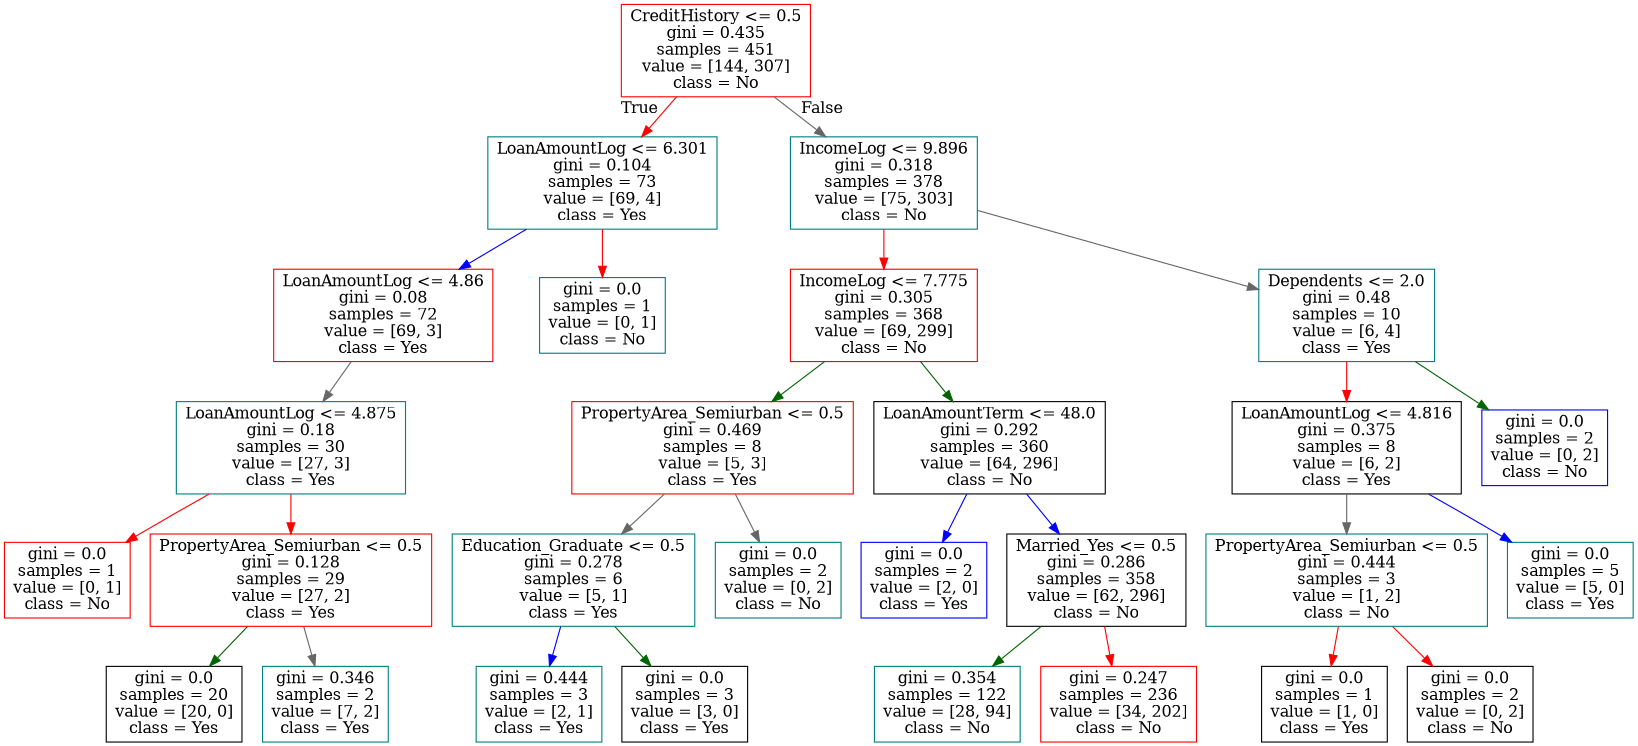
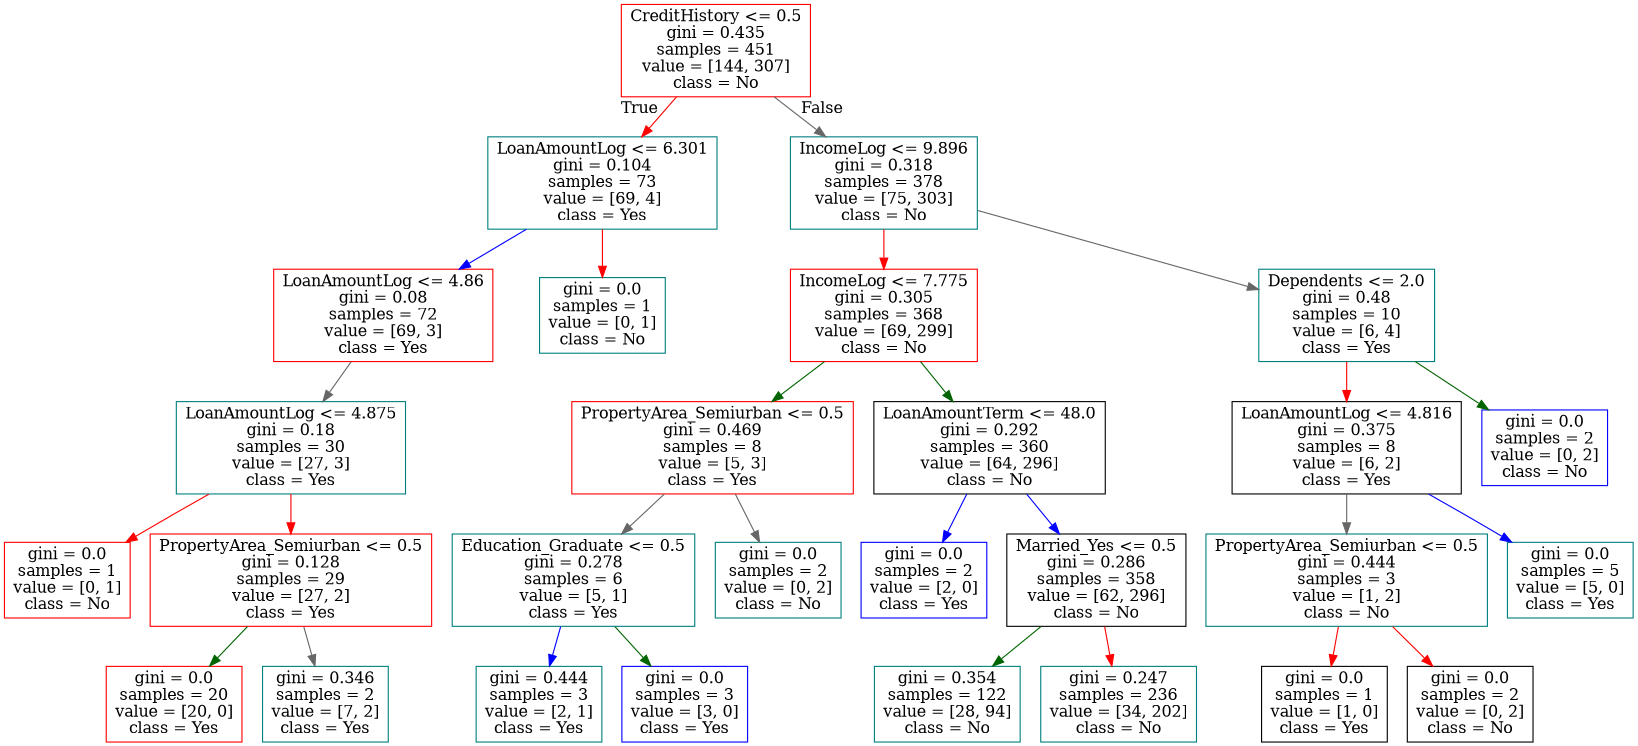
node "gini = 0.0 samples = 20 value = [20, 0] class = Yes": color black -> red
node "gini = 0.0 samples = 3 value = [3, 0] class = Yes": color black -> blue
node "gini = 0.247 samples = 236 value = [34, 202] class = No": color red -> teal
